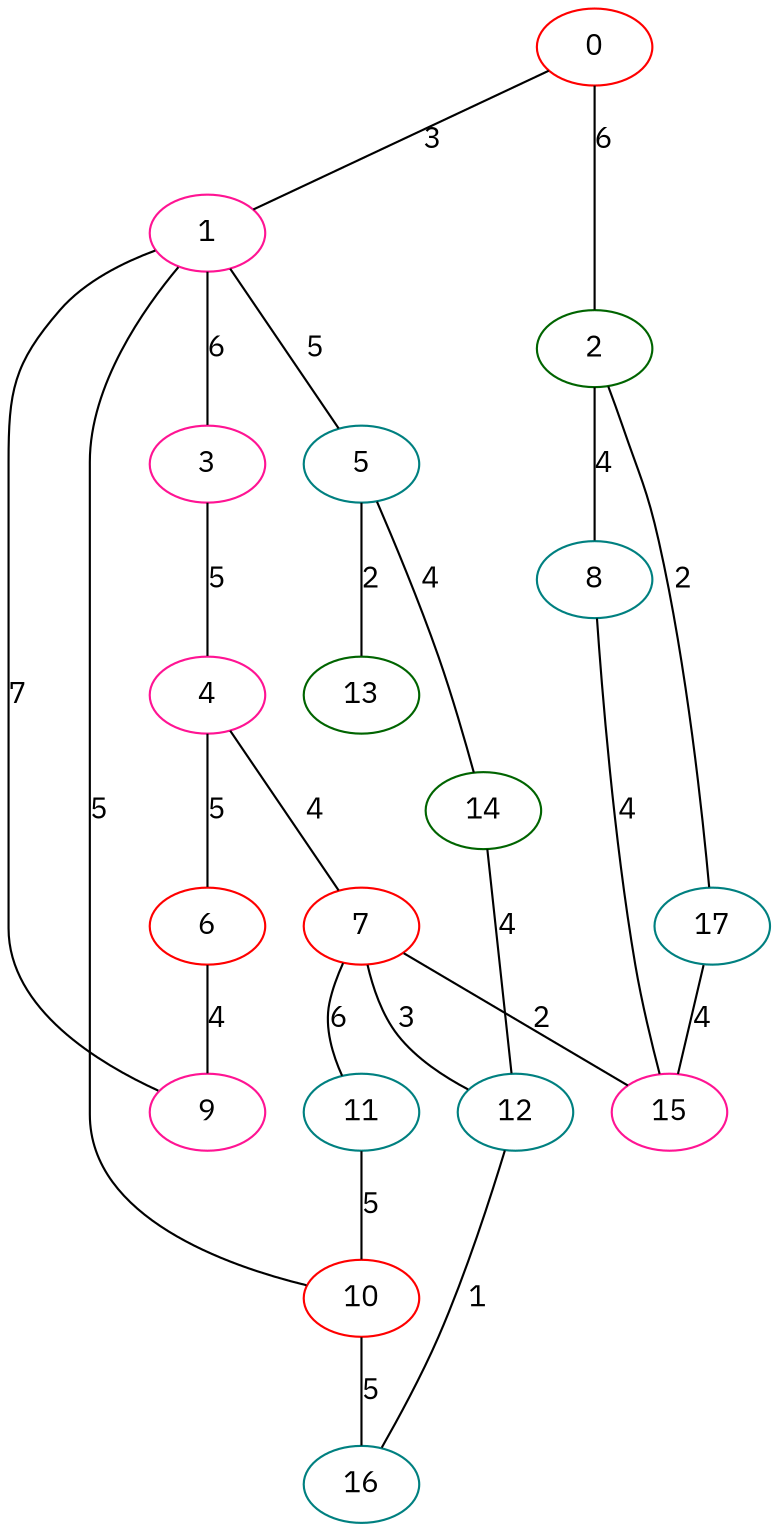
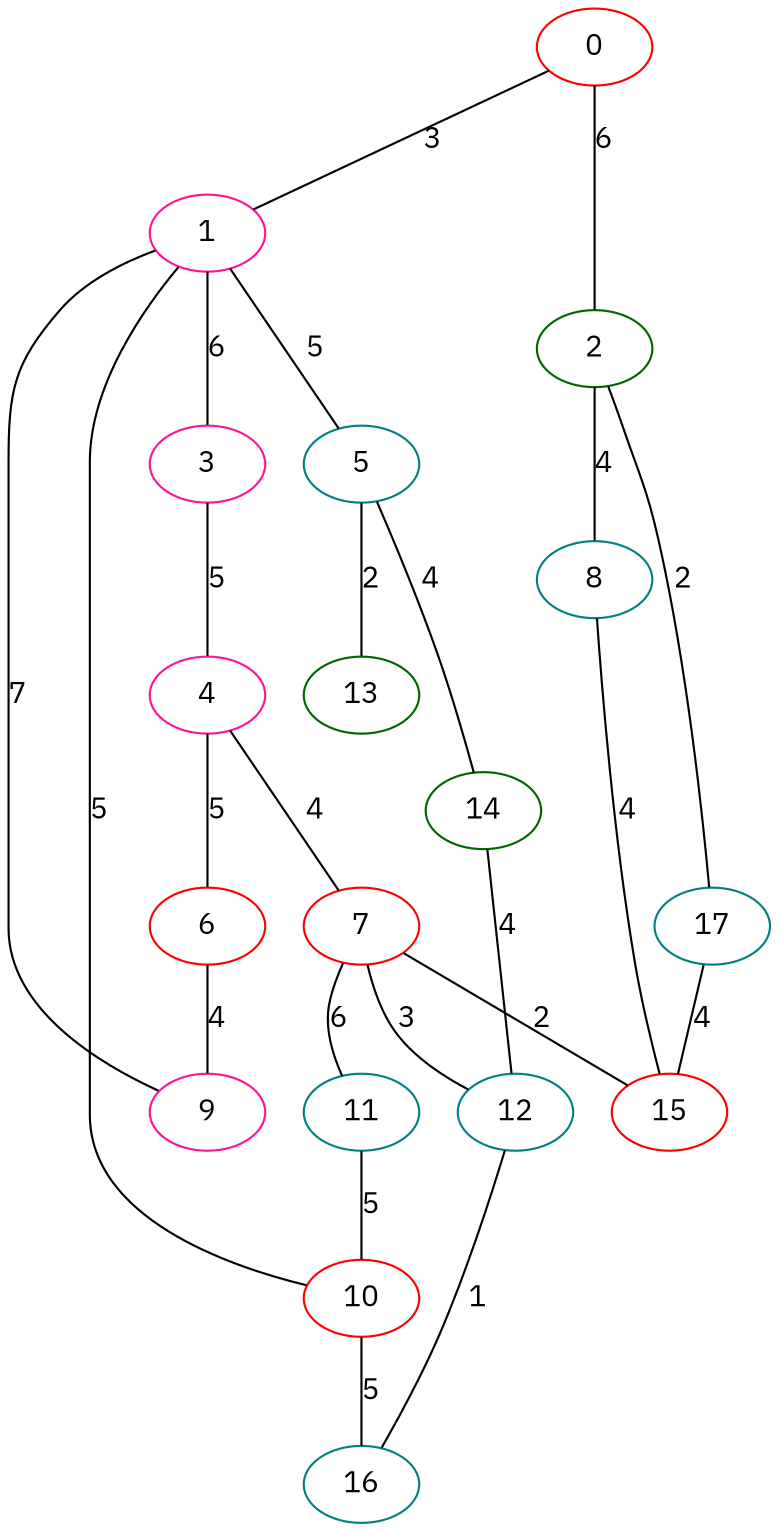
node "15": color deeppink -> red
